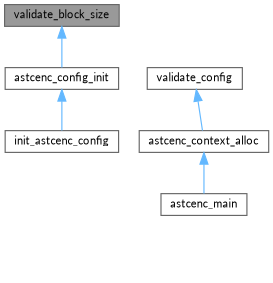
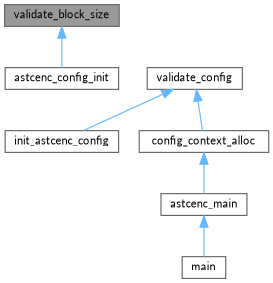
edge "init_astcenc_config" -> "astcenc_config_init": now "init_astcenc_config" -> "validate_config"
node "astcenc_context_alloc": label "astcenc_context_alloc" -> "config_context_alloc"
node "main": added
